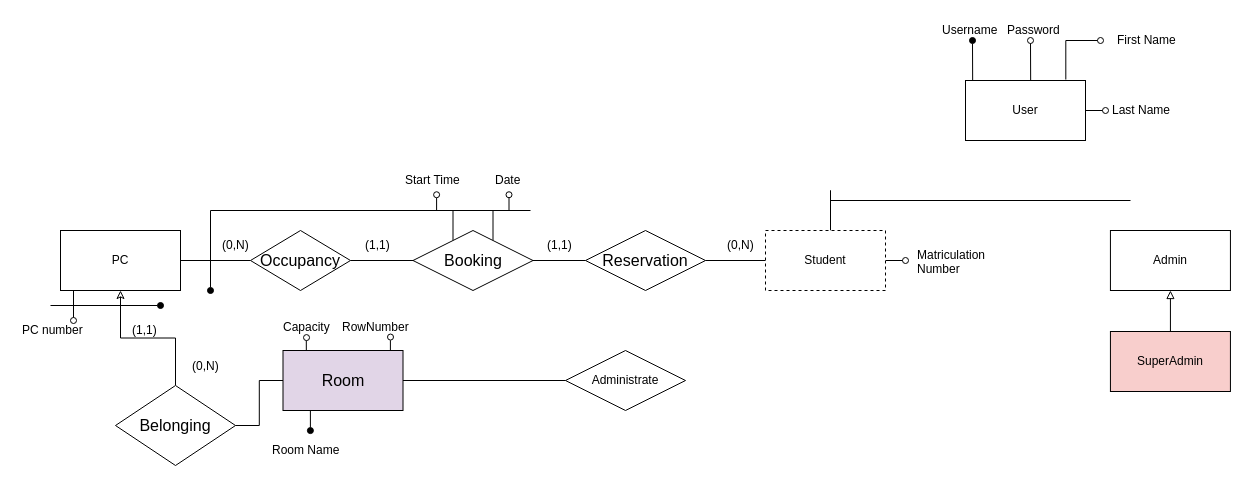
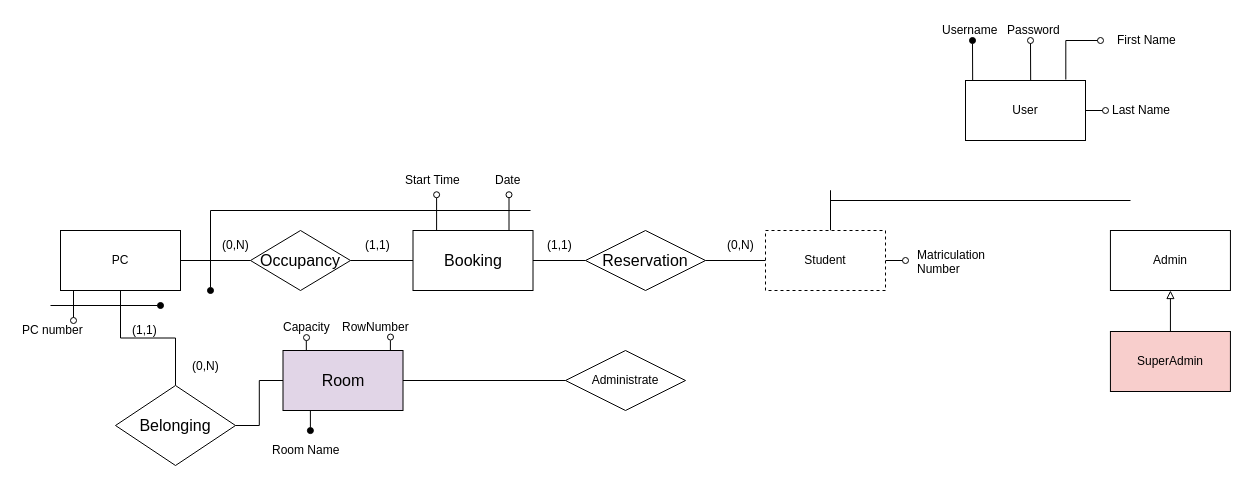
node "Booking": shape diamond -> rectangle
edge "Belonging" -> "PC": arrowhead classic -> none
